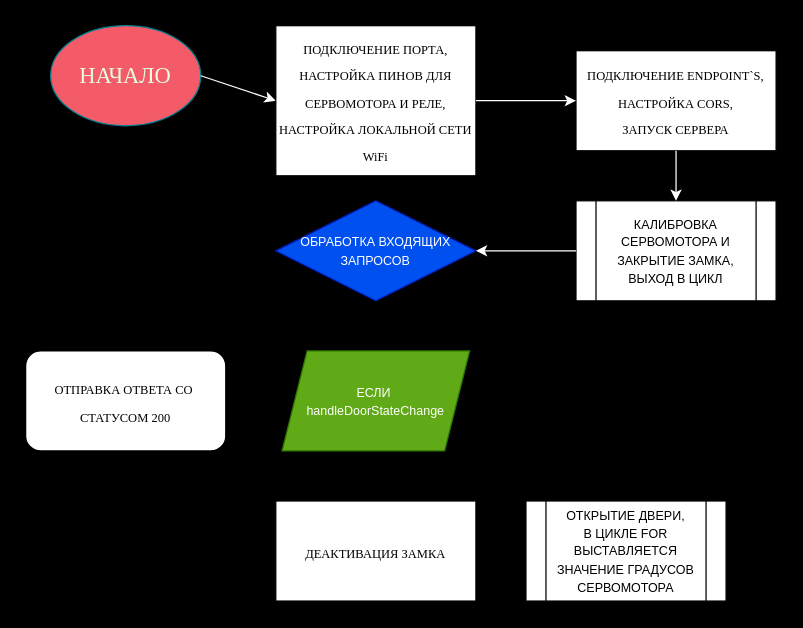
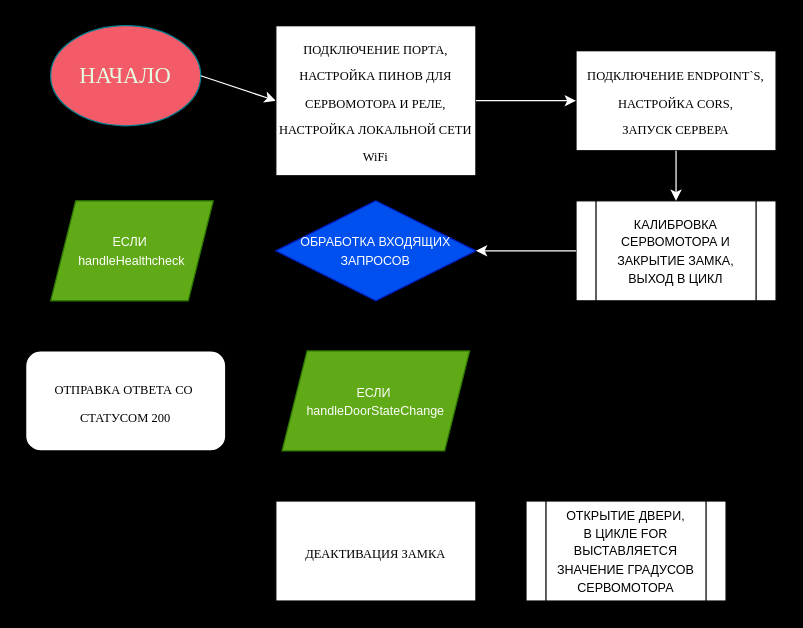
node "ЕСЛИ handleHealthcheck": added
